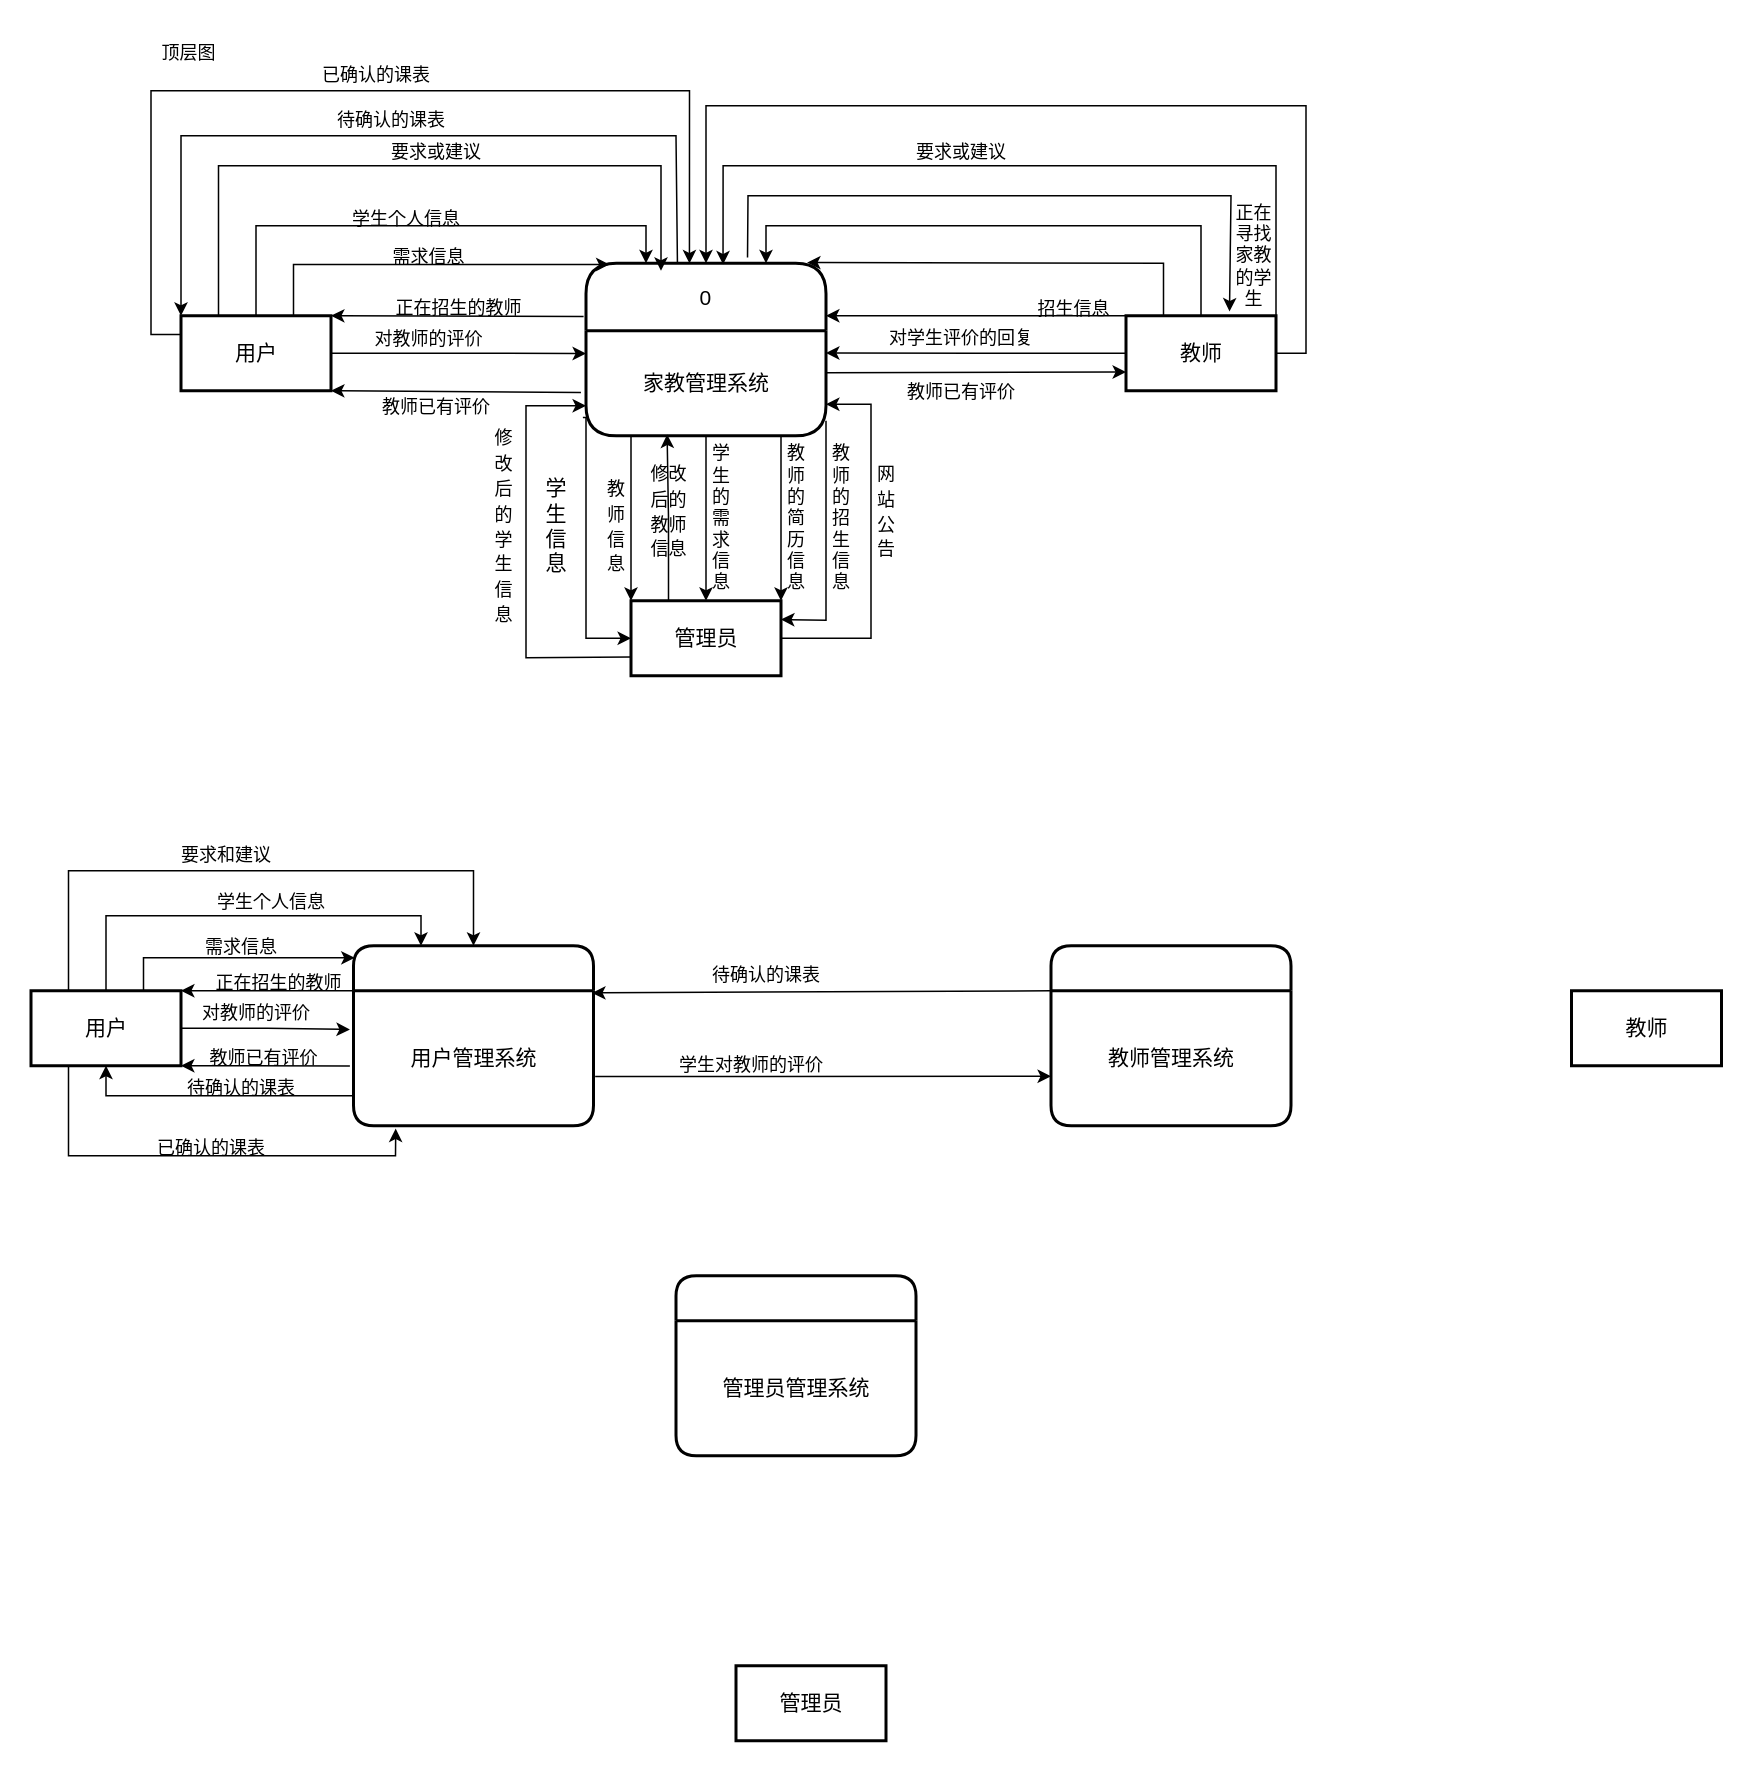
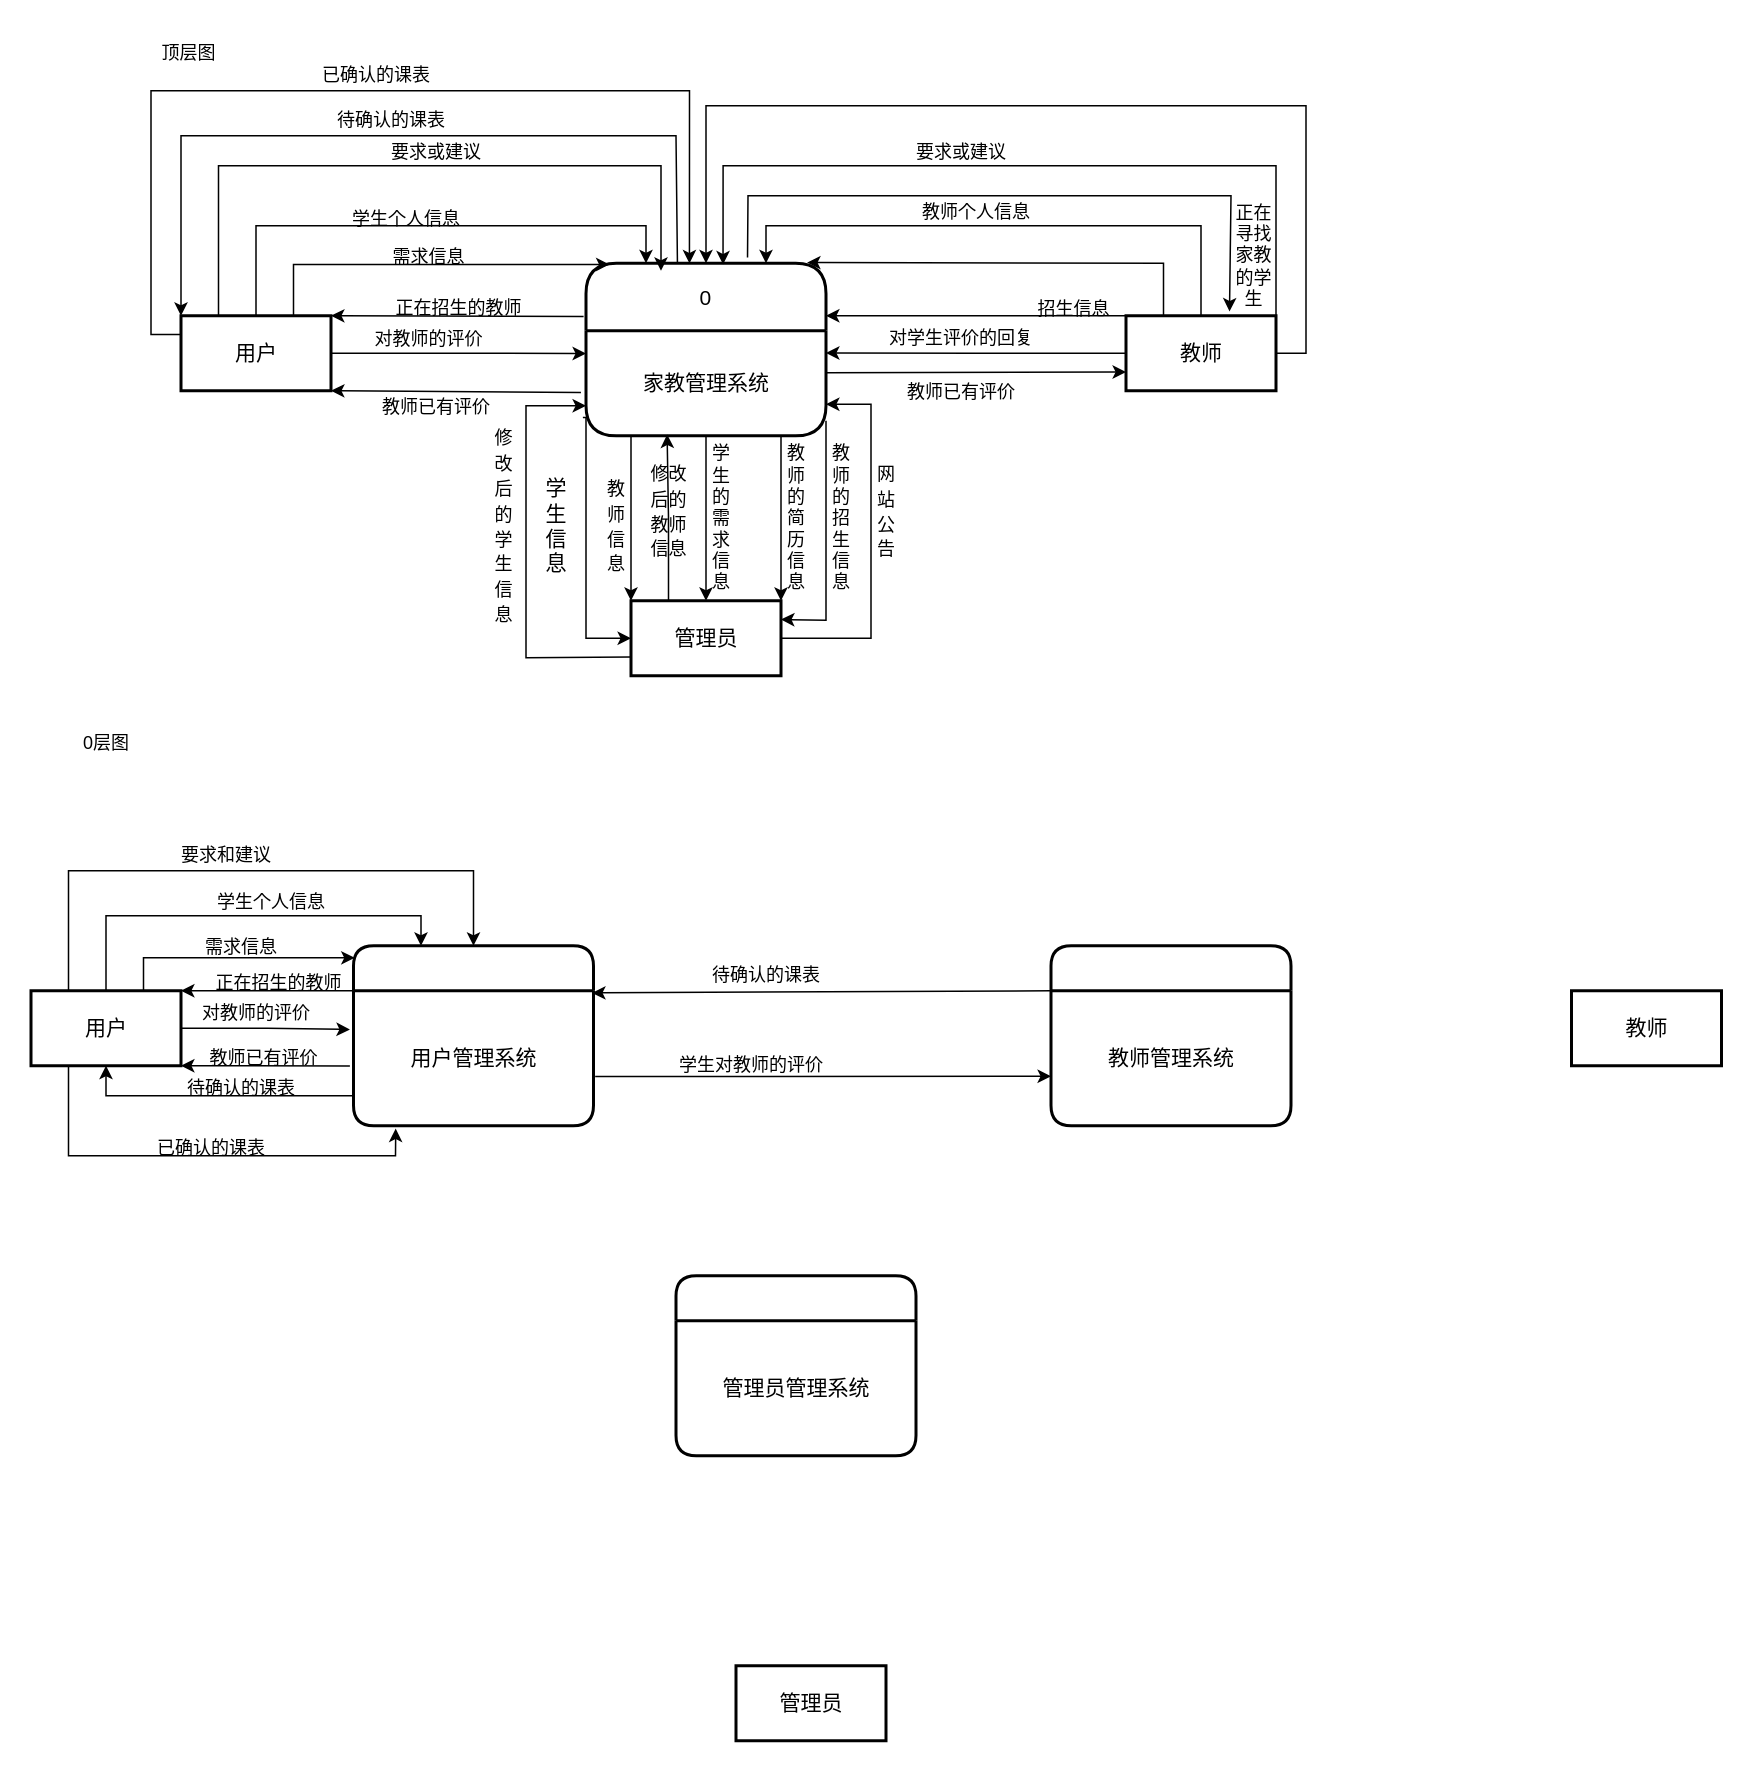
node "教师个人信息": added
node "0层图": added
